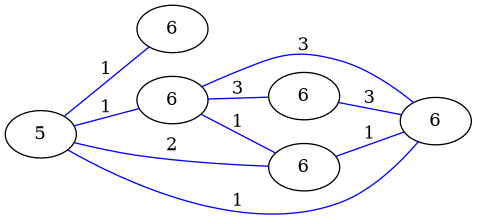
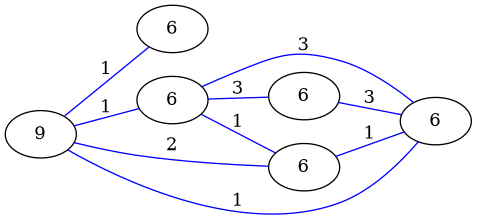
node "5": label "5" -> "9"
